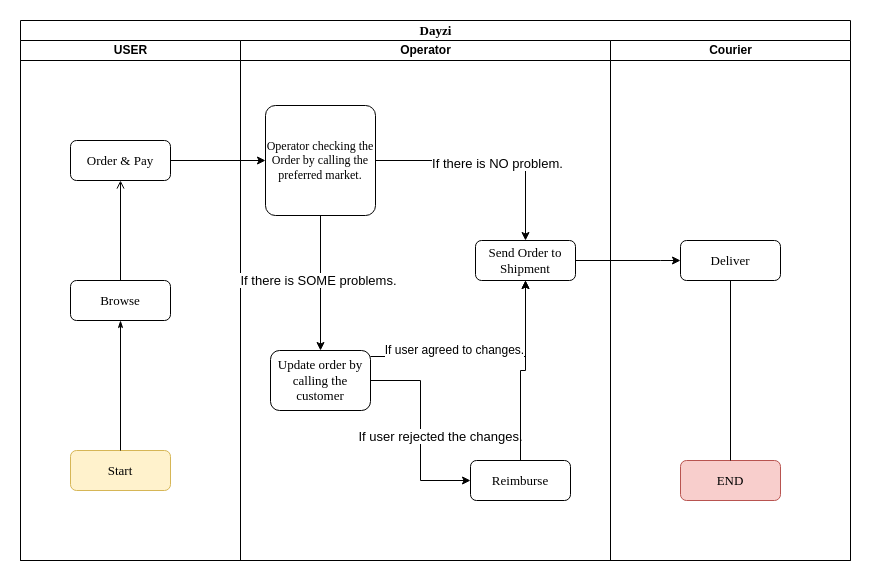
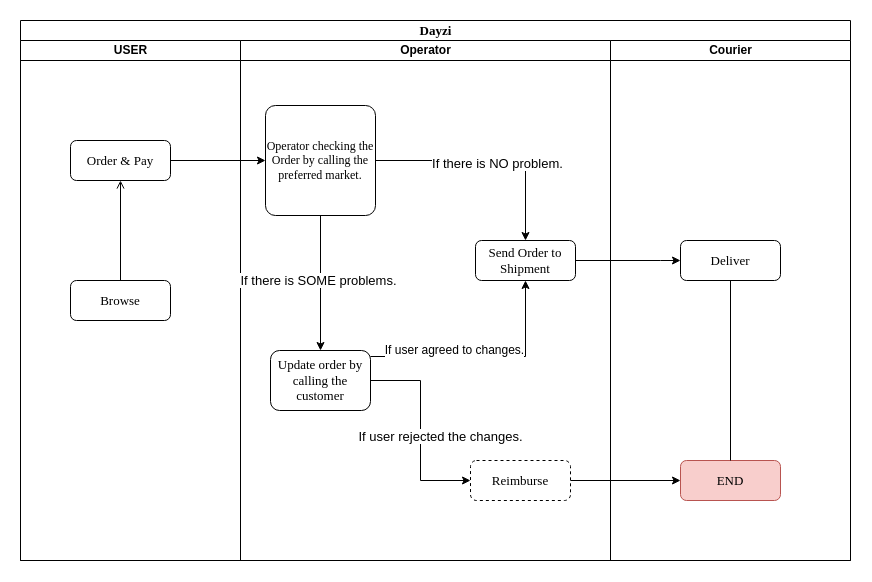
edge "Start" -> "Browse": removed
edge "Reimburse" -> "Send Order to Shipment": now "Reimburse" -> "END"
node "Start": removed
node "Reimburse": style solid -> dashed
